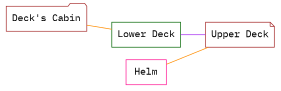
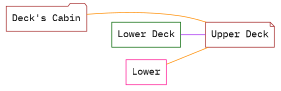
edge "Deck's Cabin" -- "Lower Deck": now "Deck's Cabin" -- "Upper Deck"
node "Helm": label "Helm" -> "Lower"
